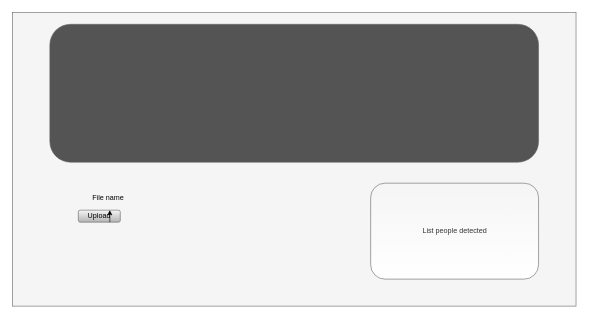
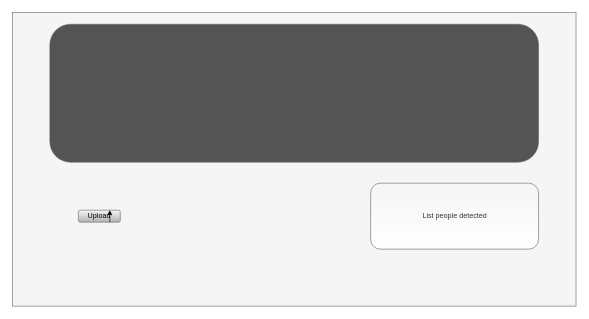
node "File name": removed
node "List people detected": size 168x96 -> 168x66
